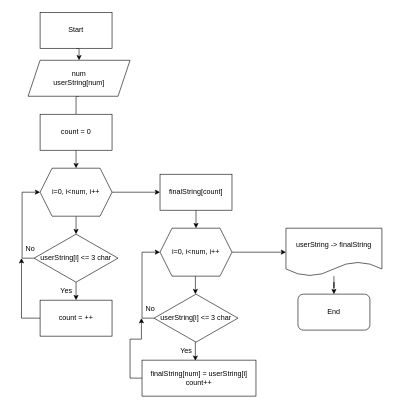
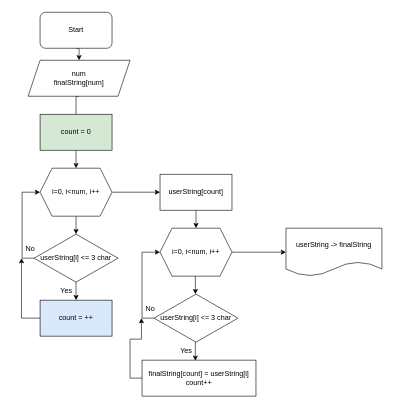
node "Start": shape rectangle -> rounded rectangle
node "num userString[num]": label "num userString[num]" -> "num finalString[num]"
node "count = 0": fillcolor #ffffff -> #d5e8d4
node "finalString[count]": label "finalString[count]" -> "userString[count]"
edge "userString -> finalString" -> "End": removed
node "End": removed
node "count = ++": fillcolor #ffffff -> #dae8fc
node "finalString[num] = userString[i] count++": label "finalString[num] = userString[i] count++" -> "finalString[count] = userString[i] count++"
